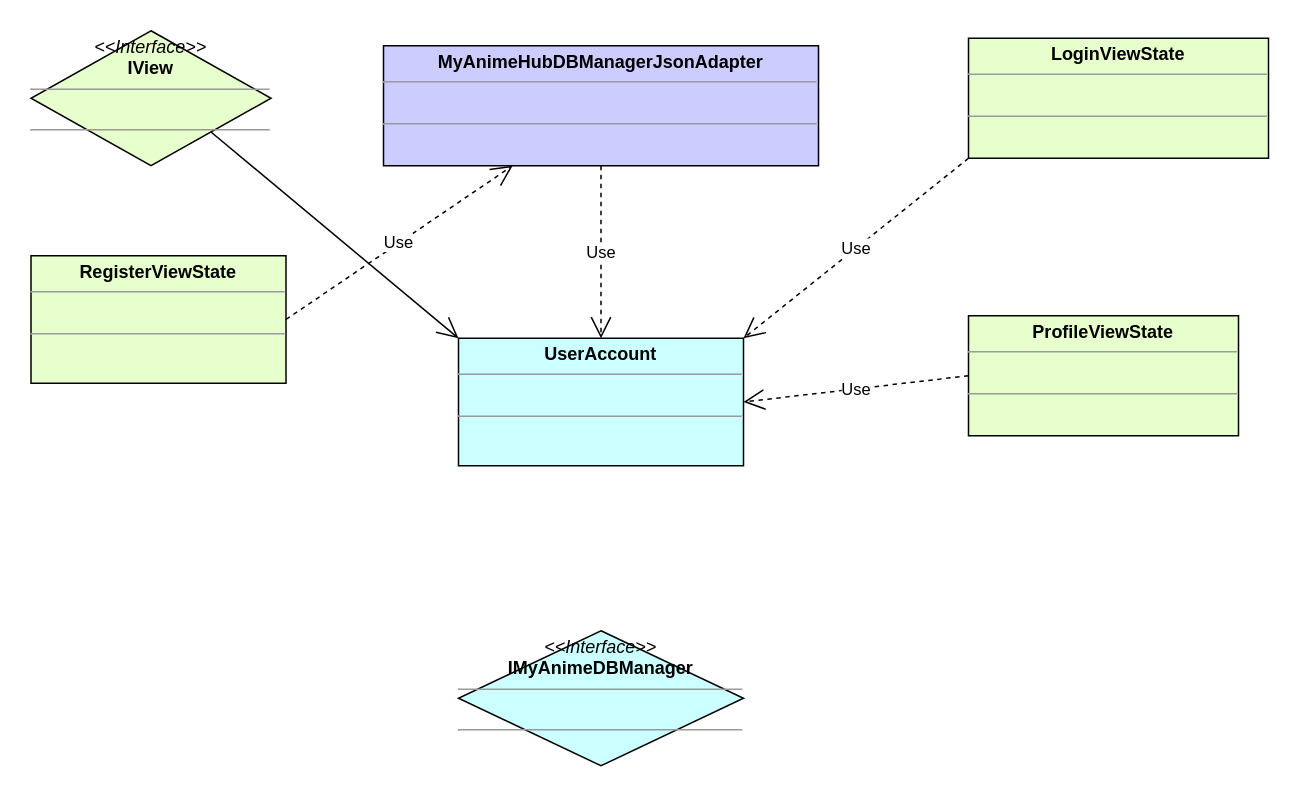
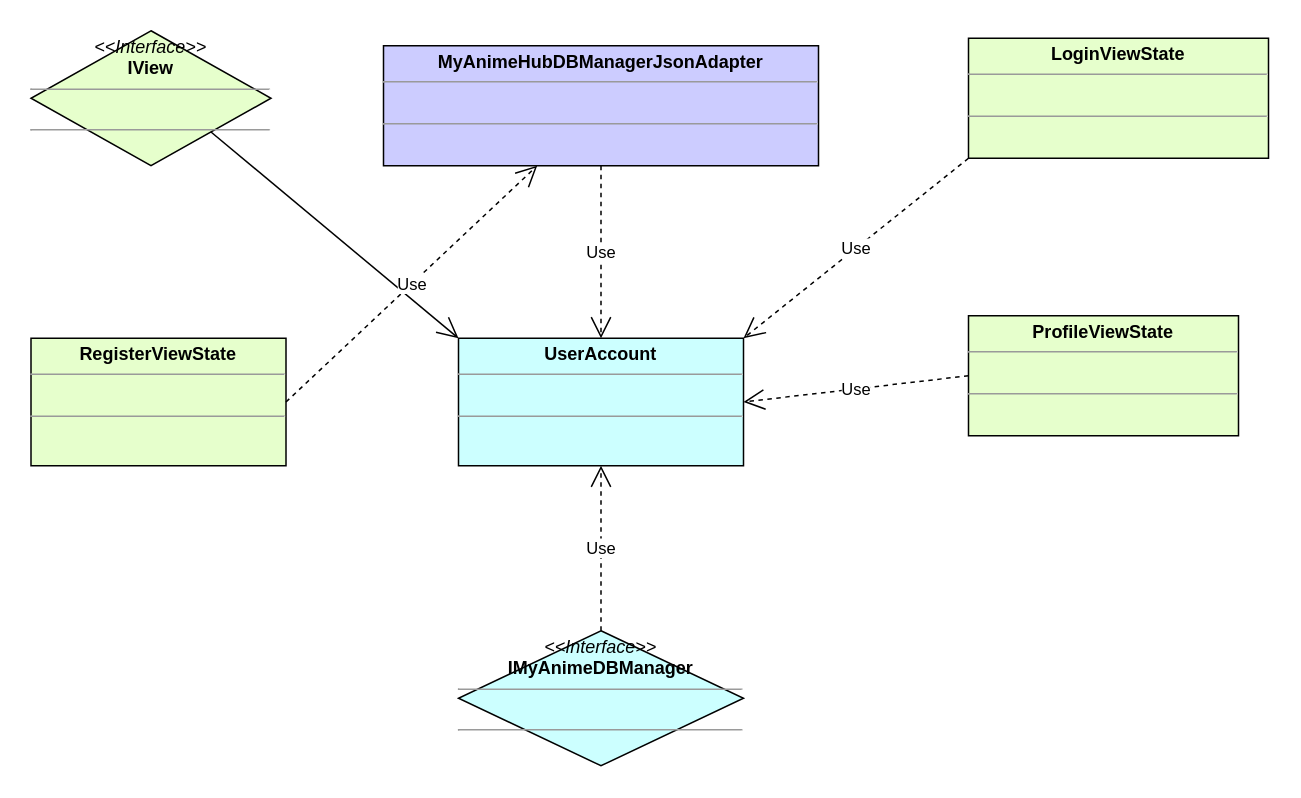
node "RegisterViewState": moved (158, 320) -> (158, 402)
edge "<<Interface>> IMyAnimeDBManager" -> "UserAccount": added, label "Use"
